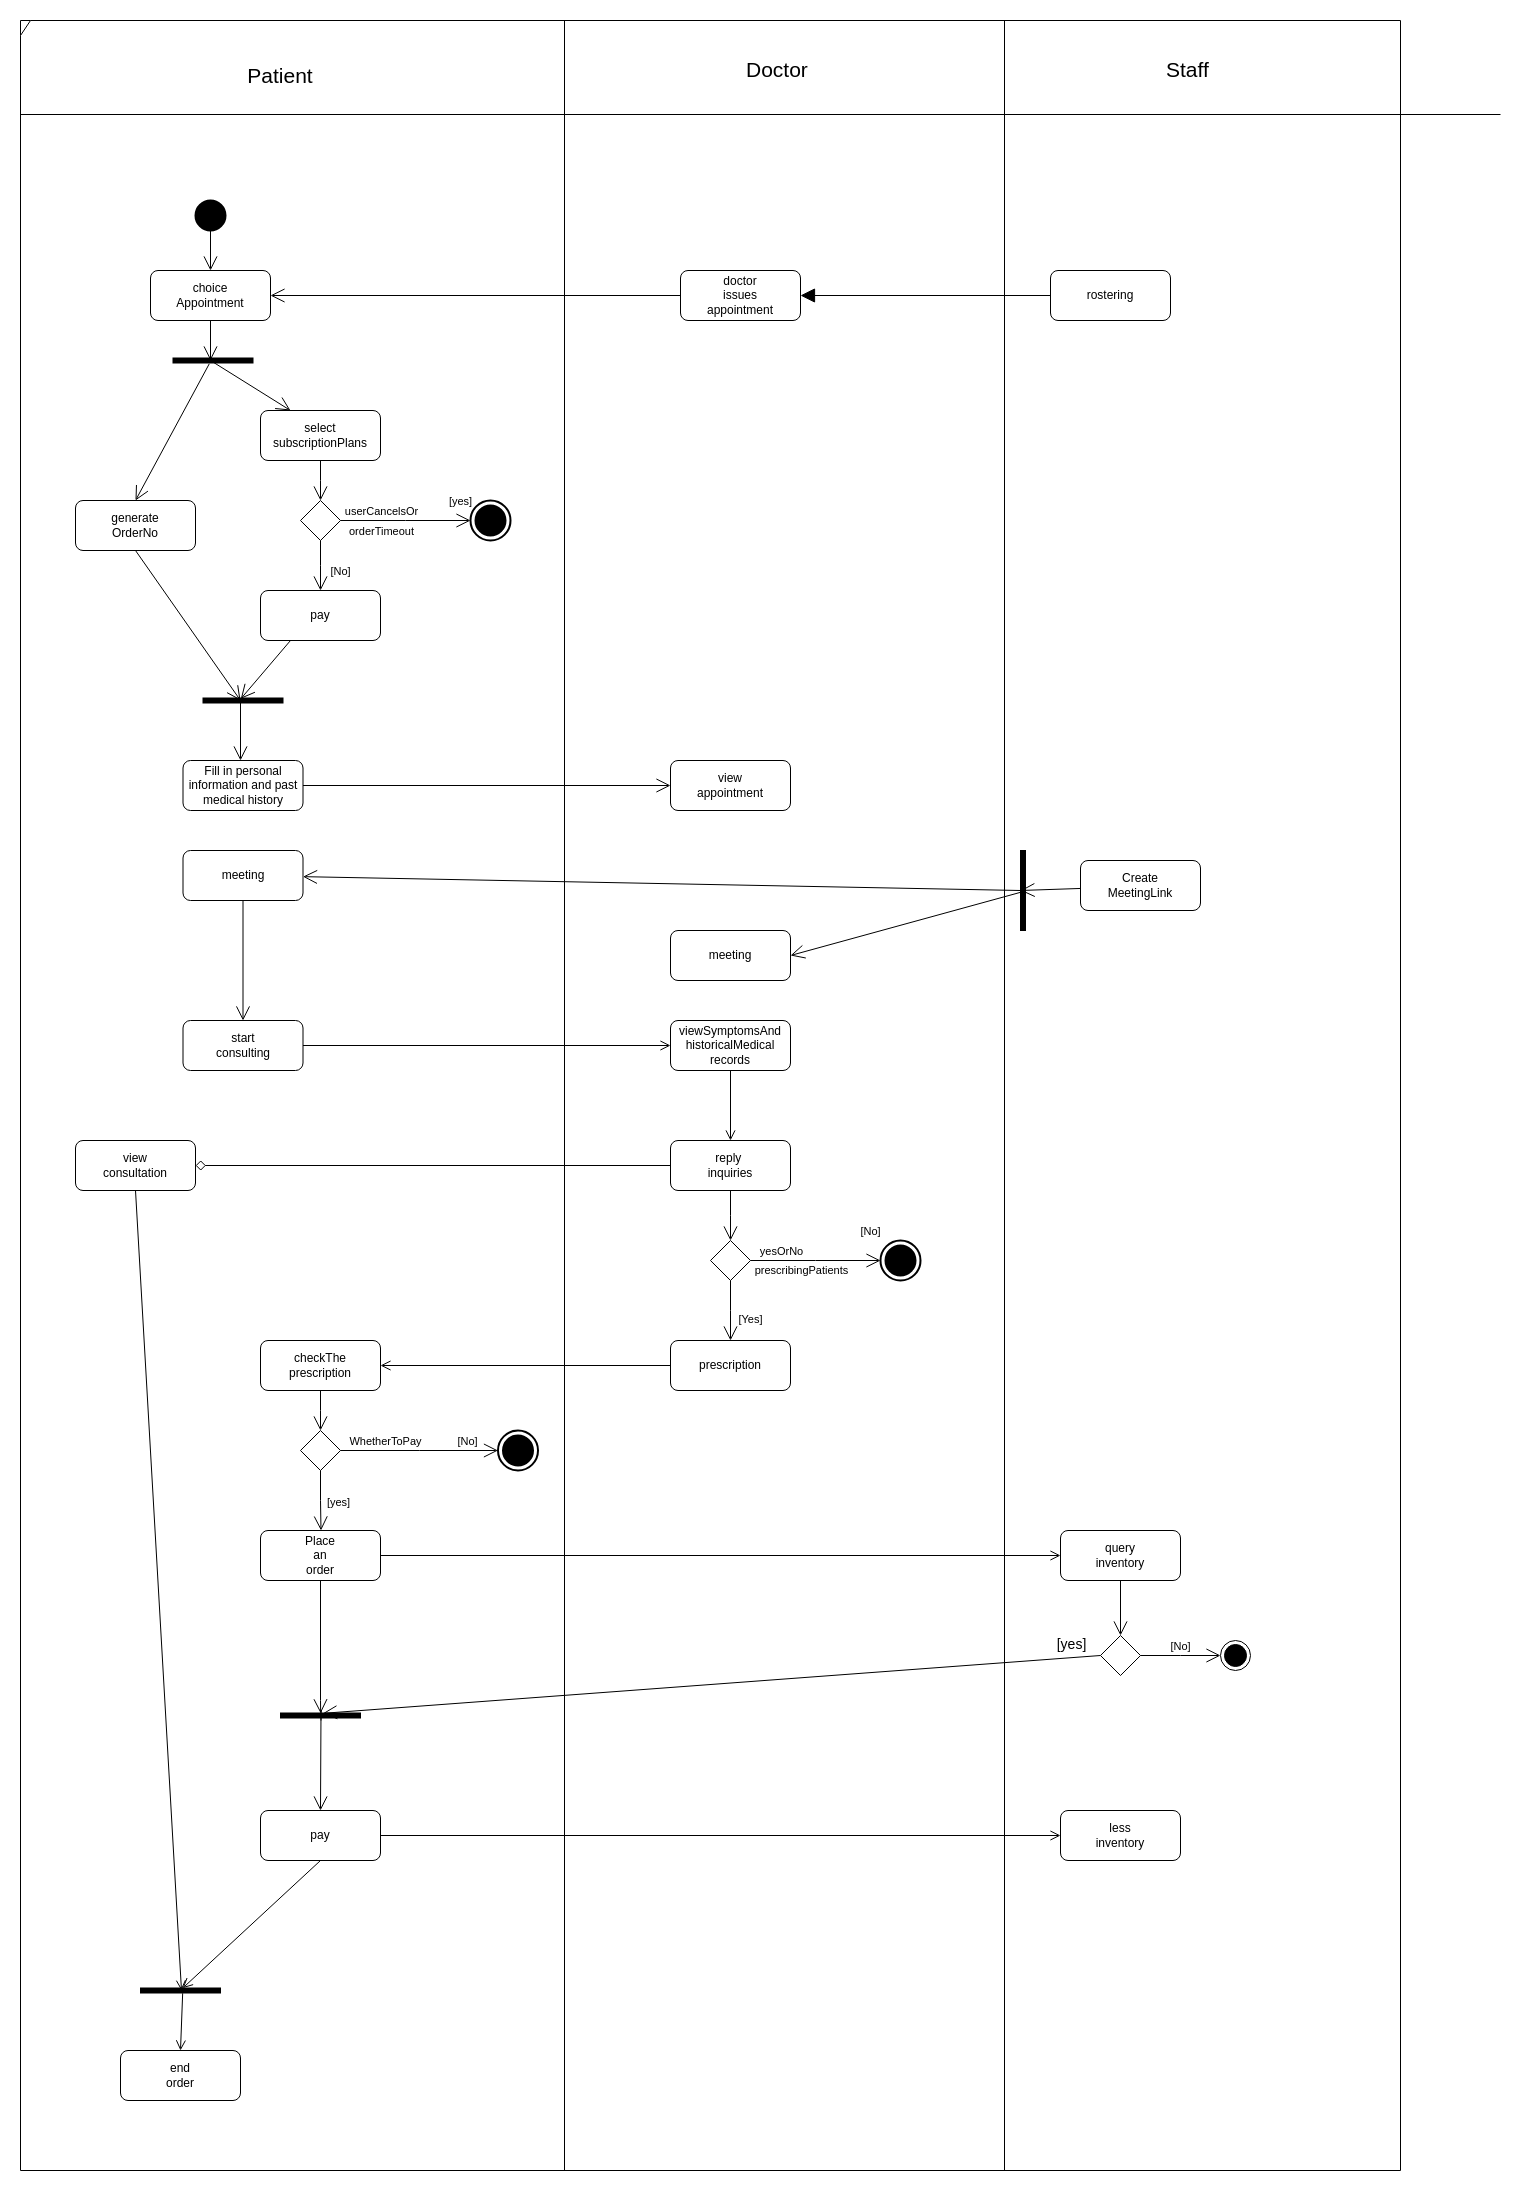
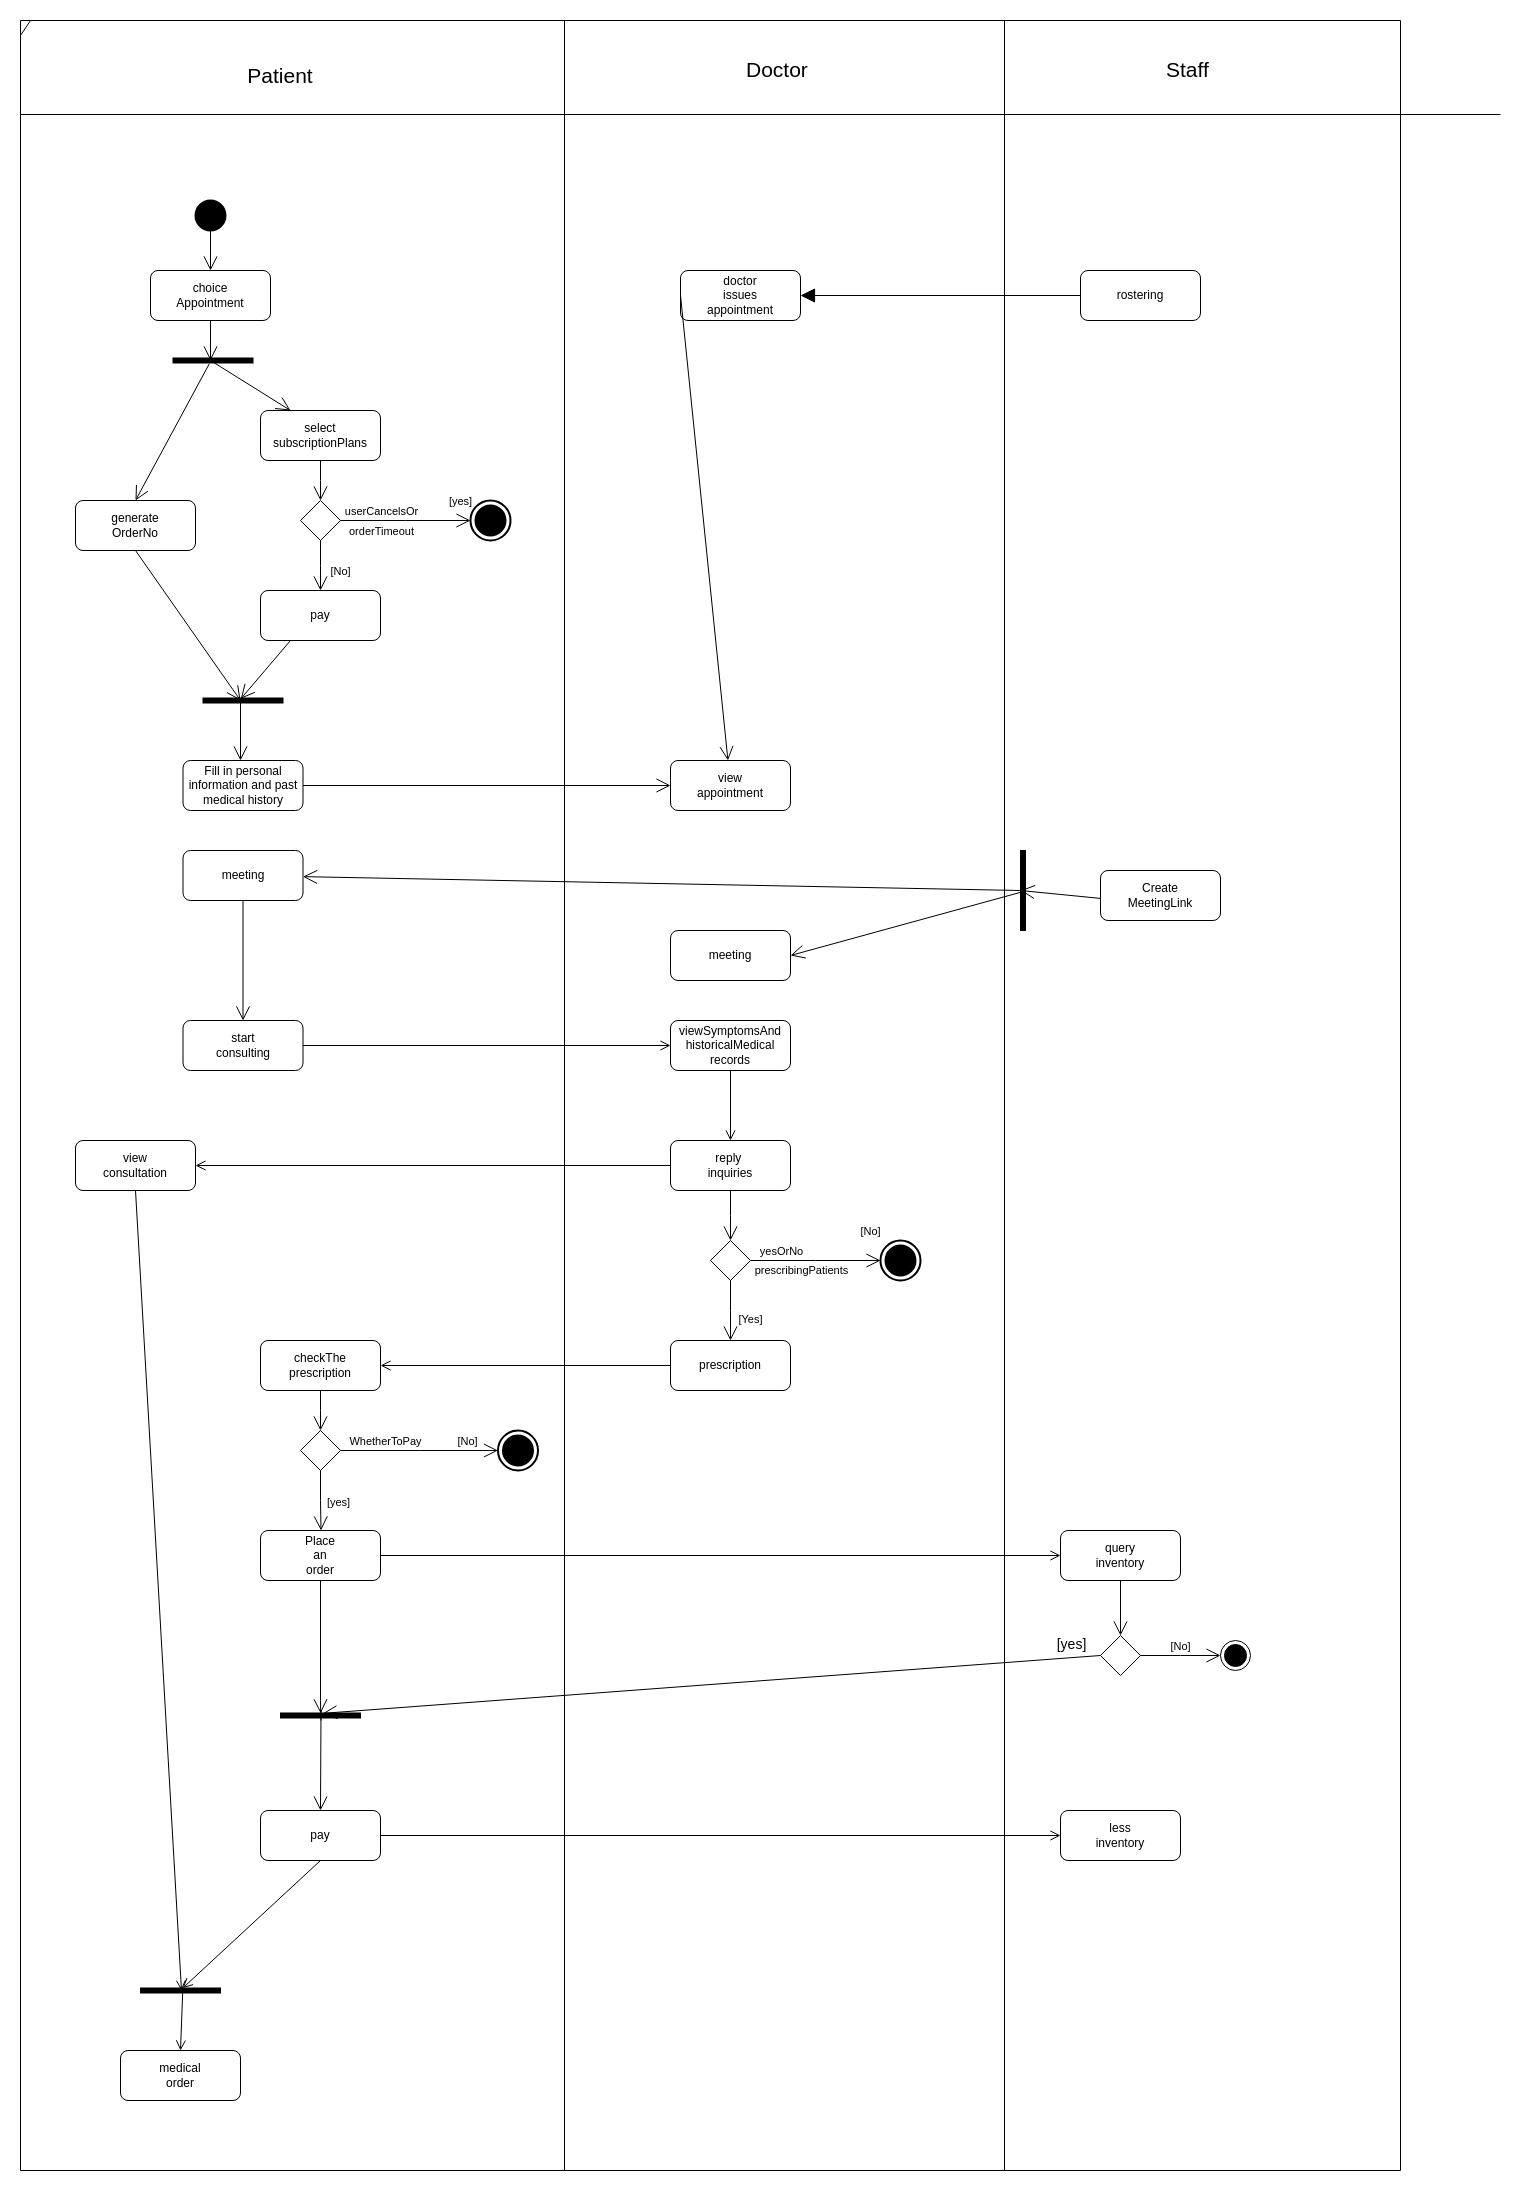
edge "doctor issues appointment" -> "choice Appointment": now "doctor issues appointment" -> "view appointment"
node "rostering": moved (1111, 296) -> (1141, 296)
node "Create MeetingLink": moved (1141, 886) -> (1161, 896)
edge "reply inquiries" -> "view consultation": arrowhead diamond -> open
node "end order": label "end order" -> "medical order"
